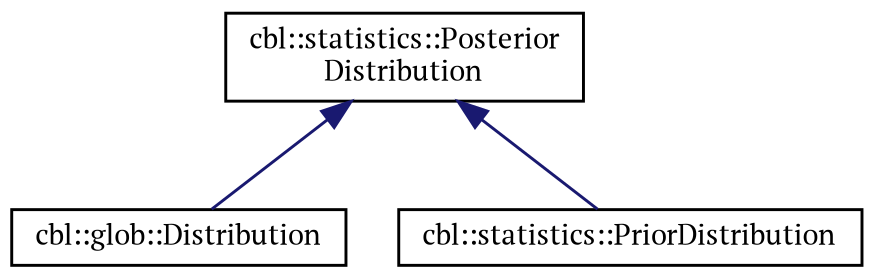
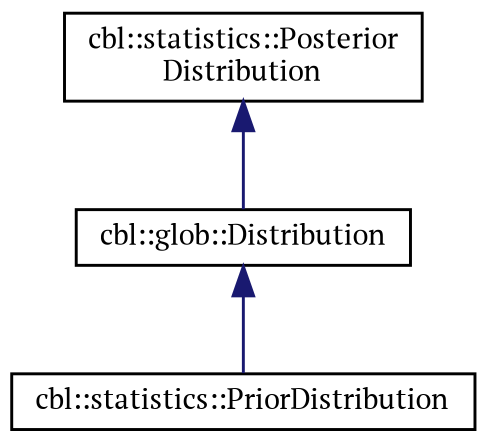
edge "cbl::statistics::PriorDistribution" -> "cbl::statistics::Posterior Distribution": now "cbl::statistics::PriorDistribution" -> "cbl::glob::Distribution"
